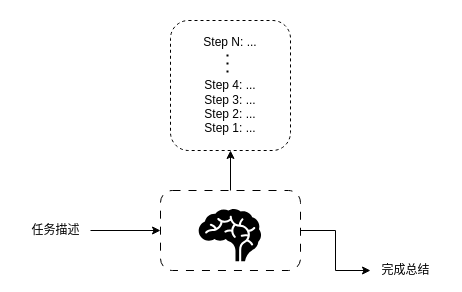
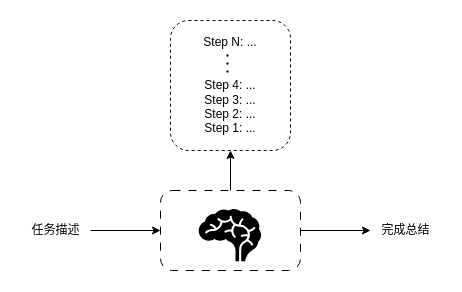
node "完成总结": moved (406, 271) -> (406, 231)
